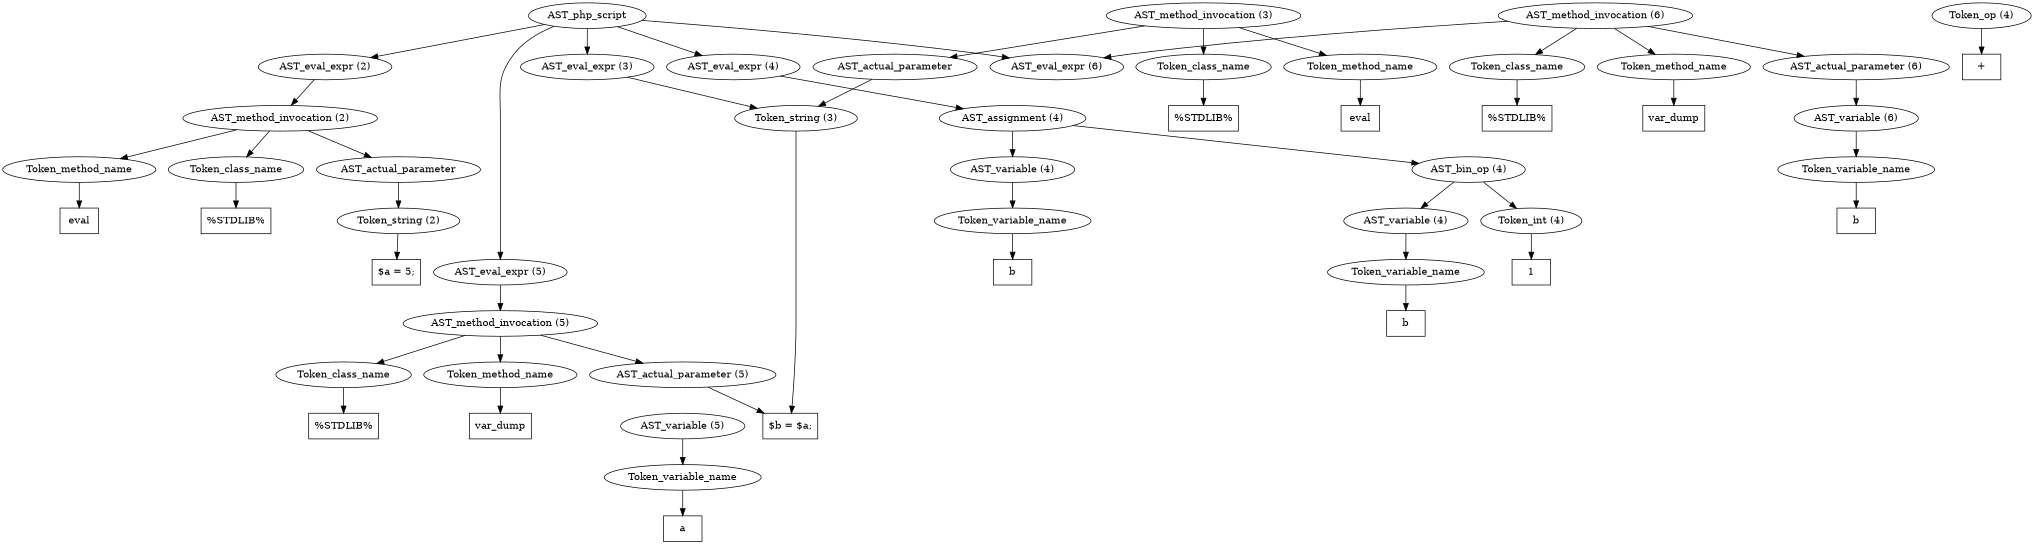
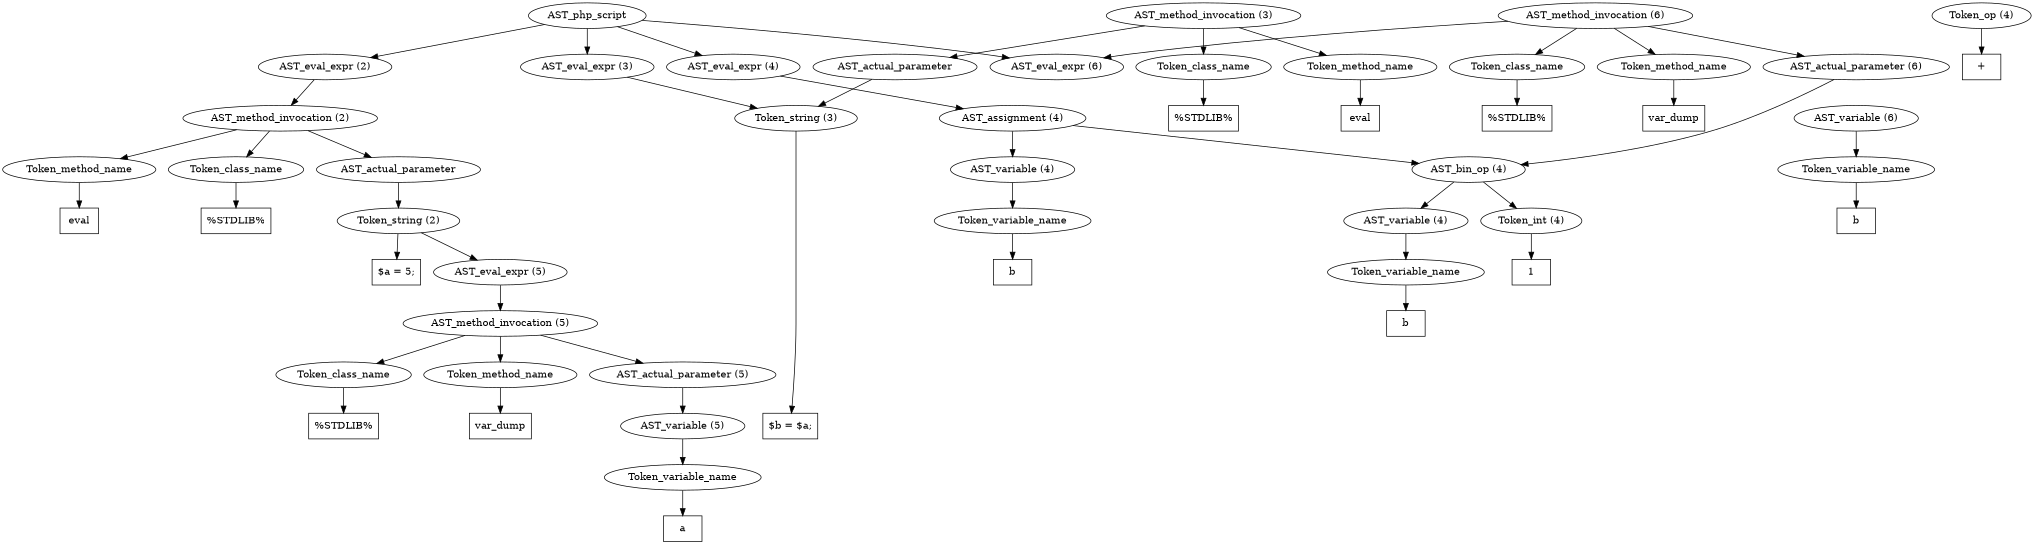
edge "AST_actual_parameter (6)" -> "AST_variable (6)": now "AST_actual_parameter (6)" -> "AST_bin_op (4)"
edge "AST_php_script" -> "AST_eval_expr (5)": now "Token_string (2)" -> "AST_eval_expr (5)"
edge "AST_actual_parameter (5)" -> "$b = $a;": now "AST_actual_parameter (5)" -> "AST_variable (5)"
